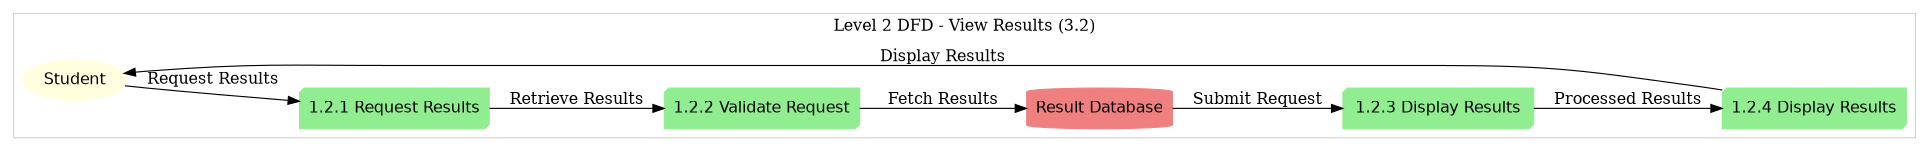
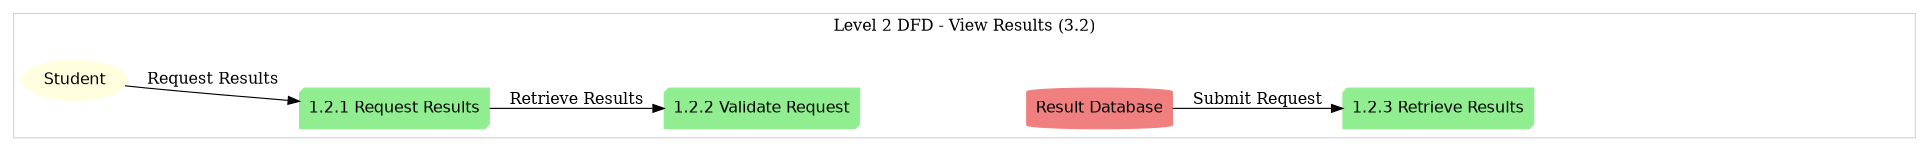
edge "1.2.2 Validate Request" -> "Result Database": removed, label "Fetch Results"
node "1.2.3 Display Results": label "1.2.3 Display Results" -> "1.2.3 Retrieve Results"
node "1.2.4 Display Results": removed
